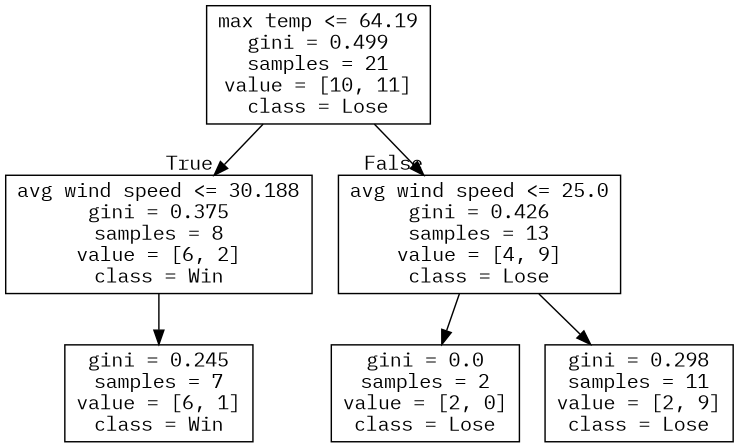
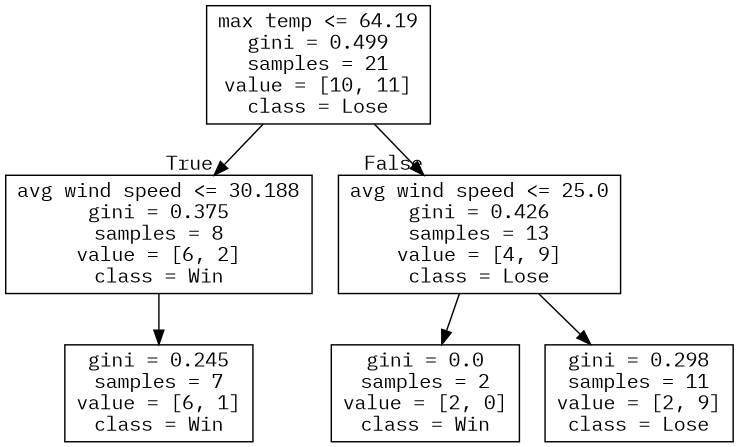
node "gini = 0.0 samples = 2 value = [2, 0] class = Lose": label "gini = 0.0 samples = 2 value = [2, 0] class = Lose" -> "gini = 0.0 samples = 2 value = [2, 0] class = Win"
